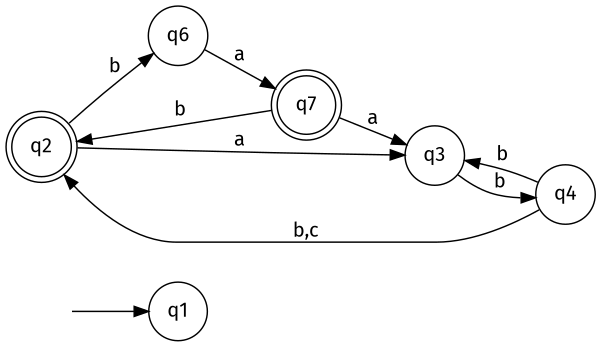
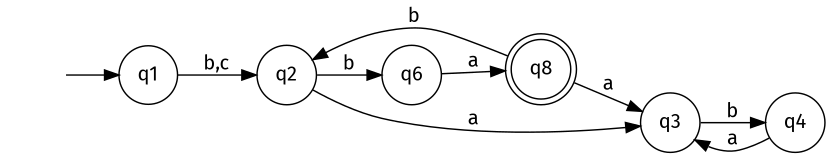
edge "q2" -> "q6": label " b" -> "b"
node "q7": label "q7" -> "q8"
node "q2": shape doublecircle -> circle
edge "q4" -> "q3": label " b" -> "a"
edge "q4" -> "q2": now "q1" -> "q2"
